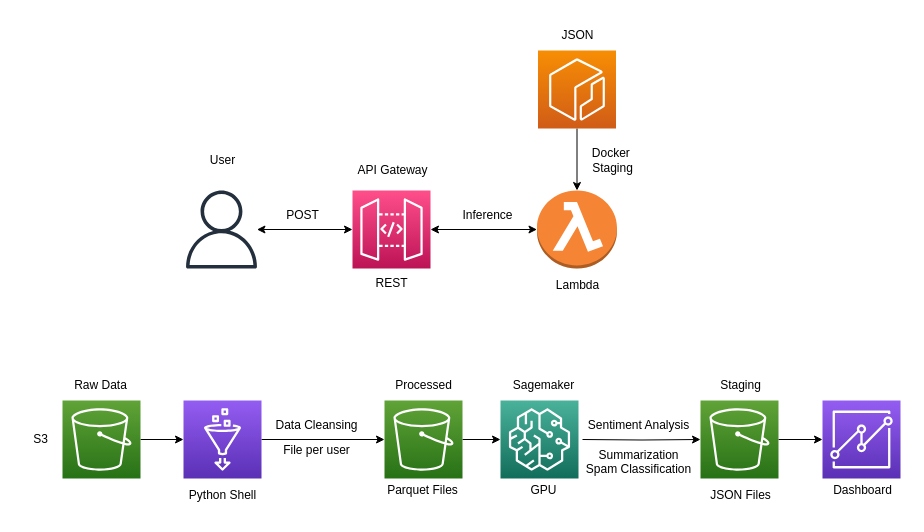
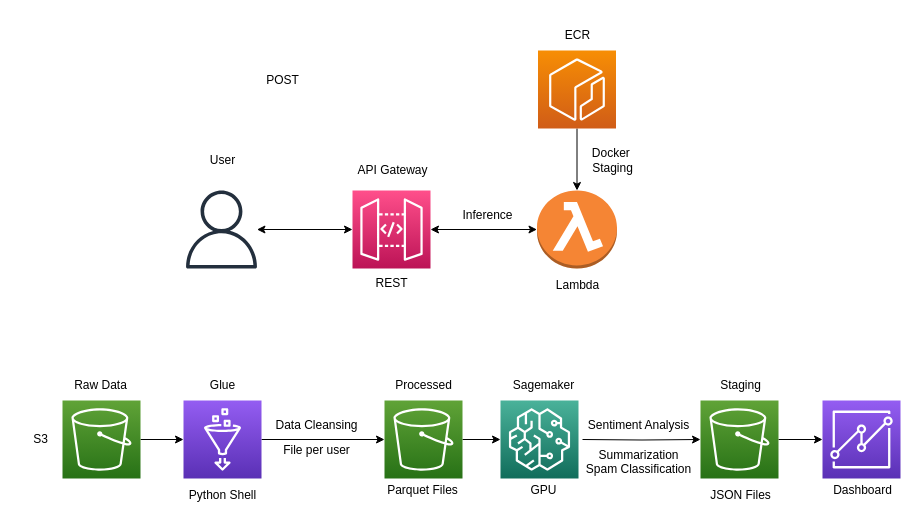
node "JSON": label "JSON" -> "ECR"
node "POST": moved (303, 216) -> (283, 81)
node "Glue": added
